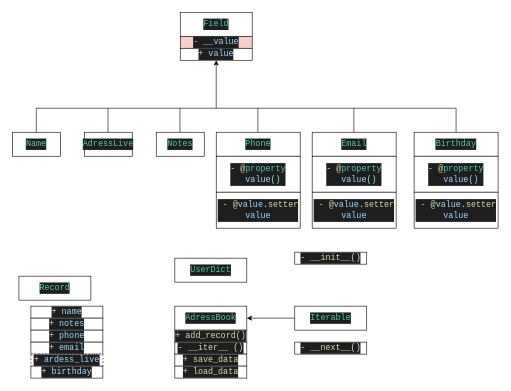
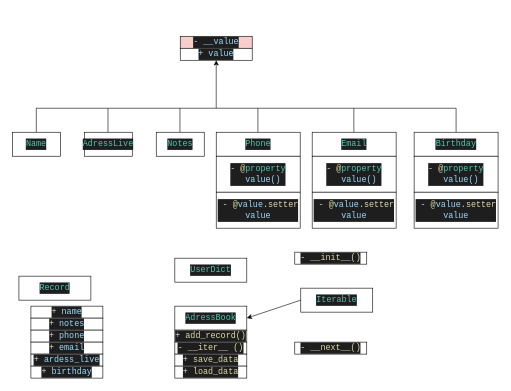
node "Field": removed
node "Iterable": moved (331, 318) -> (337, 300)
node "+ ardess_live": style dashed -> solid
